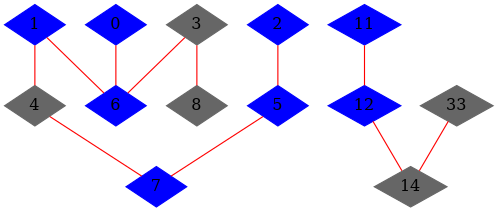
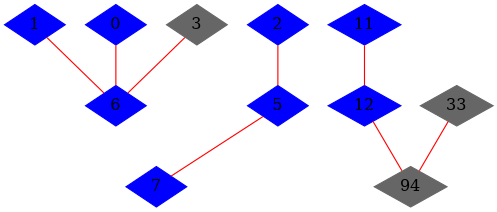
node "4": removed
node "8": removed
node "14": label "14" -> "94"
